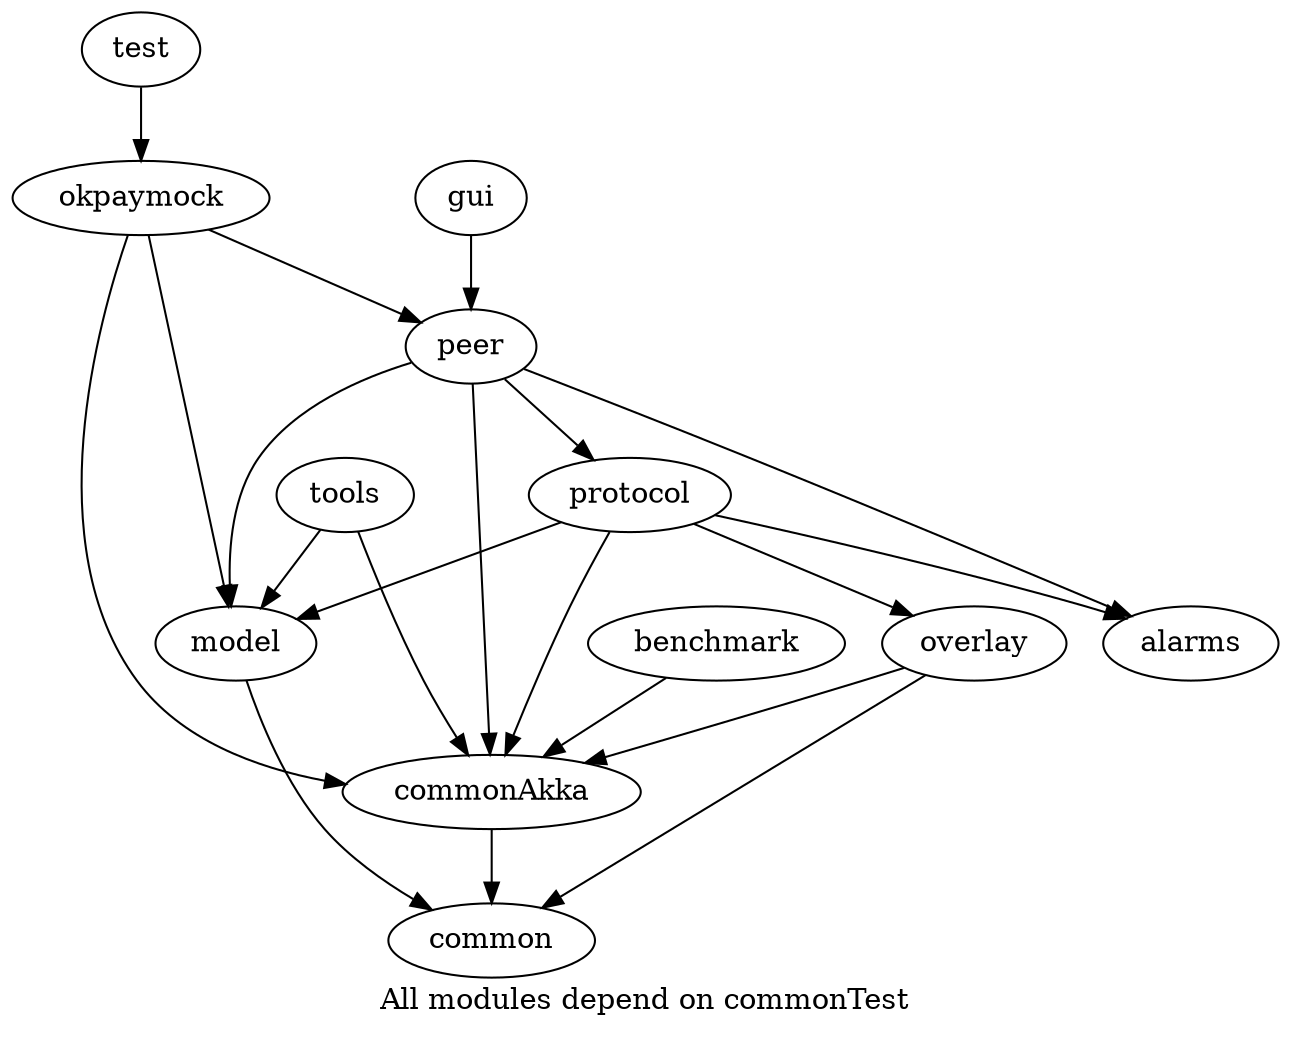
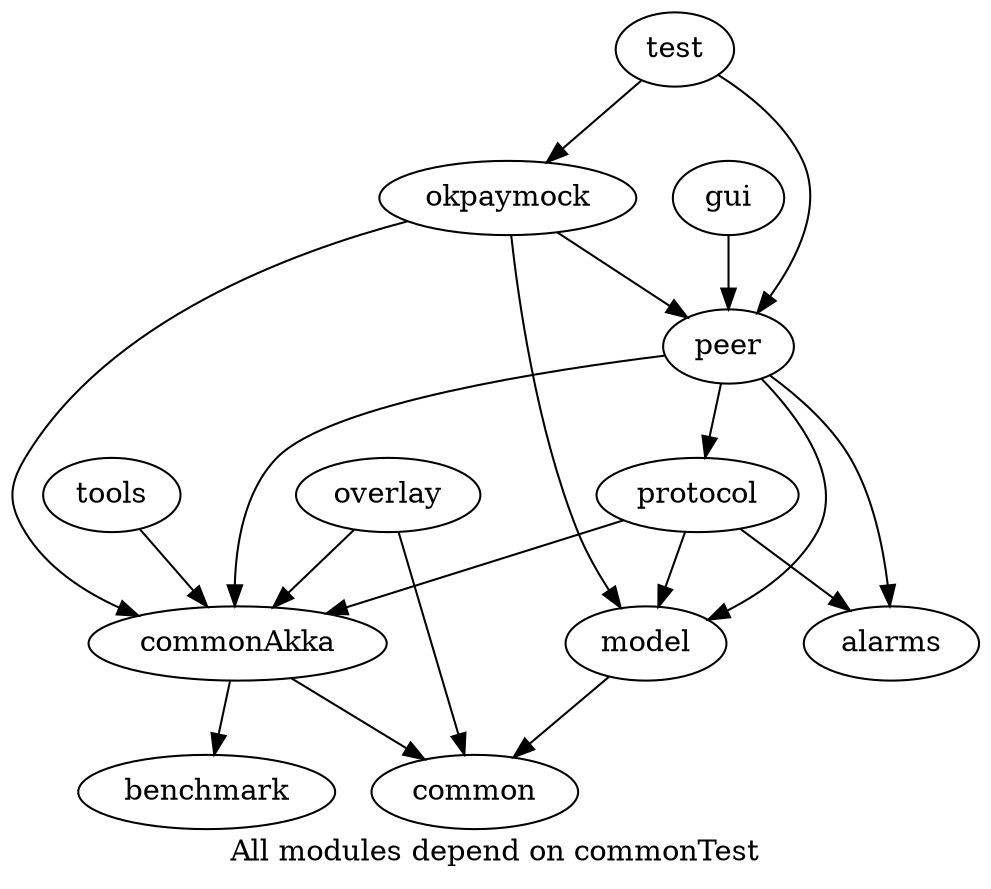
edge "test" -> "peer": added
edge "tools" -> "model": removed
edge "protocol" -> "overlay": removed
edge "benchmark" -> "commonAkka": reversed
